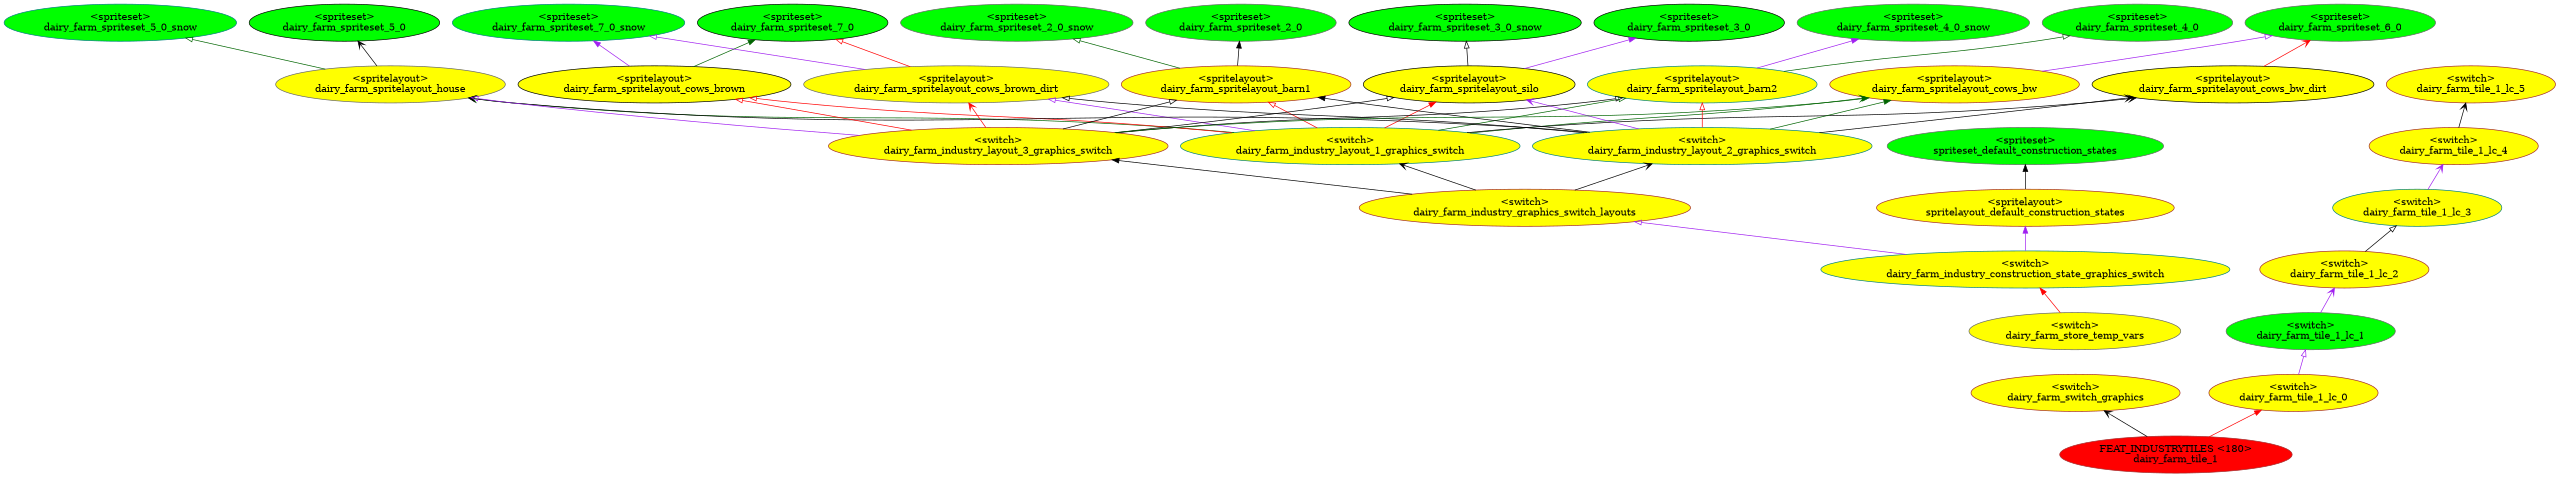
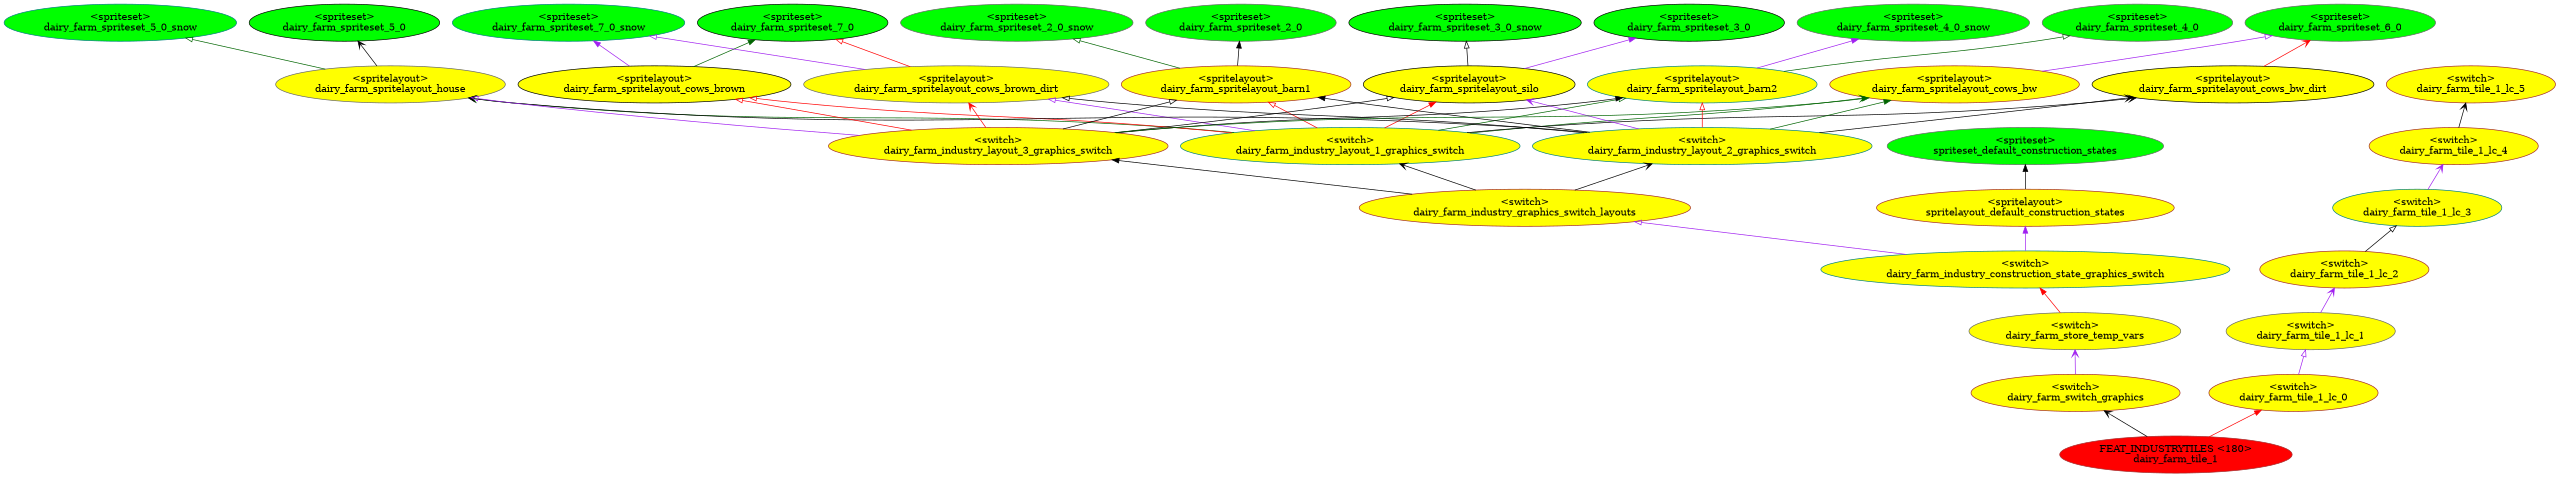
edge "<switch> dairy_farm_industry_layout_3_graphics_switch" -> "<spritelayout> dairy_farm_spritelayout_barn2": arrowhead onormal -> normal
node "<switch> dairy_farm_tile_1_lc_1": fillcolor green -> yellow
edge "<switch> dairy_farm_switch_graphics" -> "<switch> dairy_farm_store_temp_vars": added
